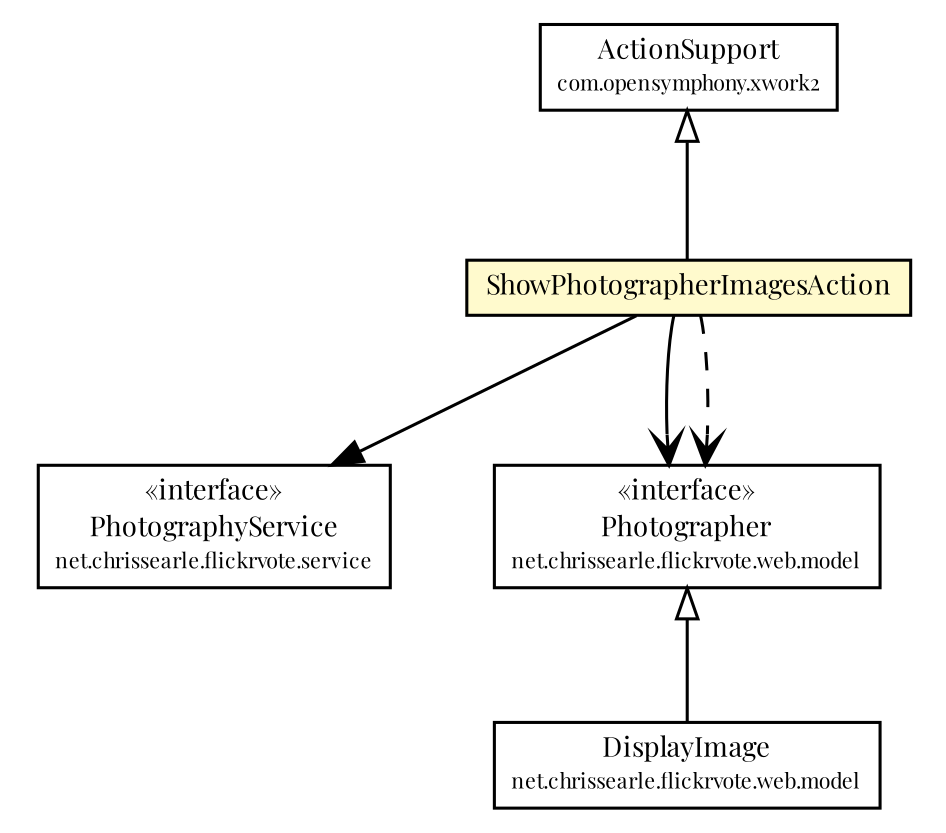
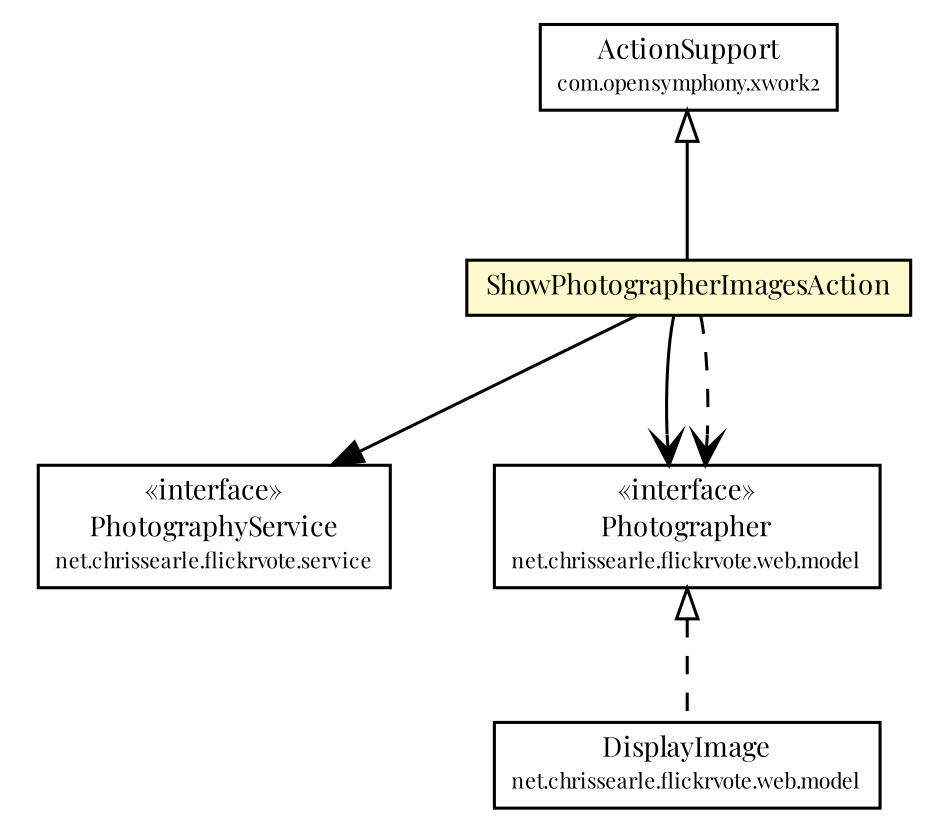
edge "DisplayImage" -> "Photographer": style solid -> dashed
